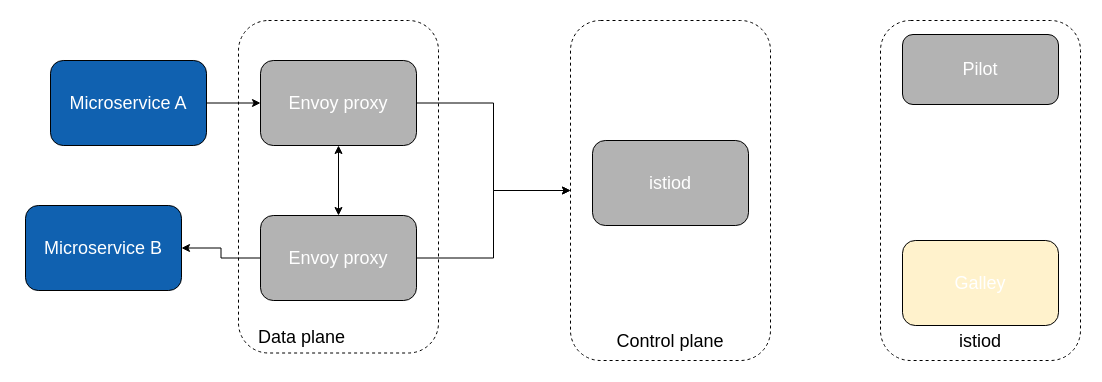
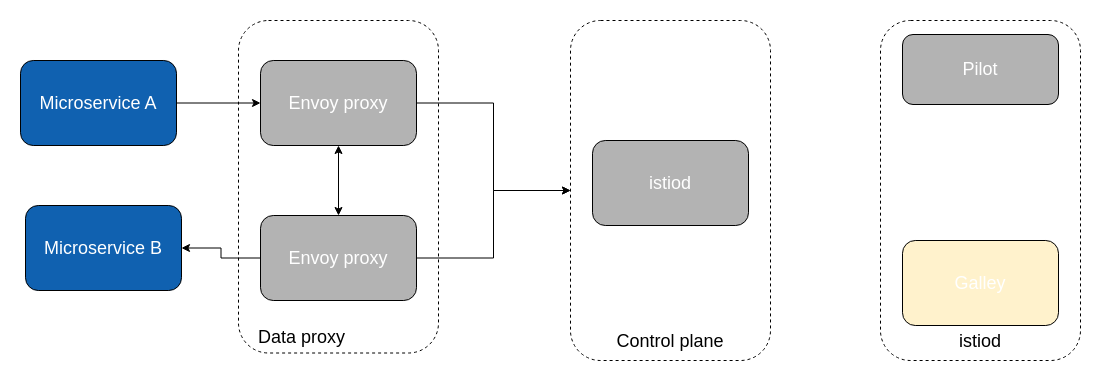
node "Microservice A": moved (129, 103) -> (99, 103)
node "Data plane": label "Data plane" -> "Data proxy"
